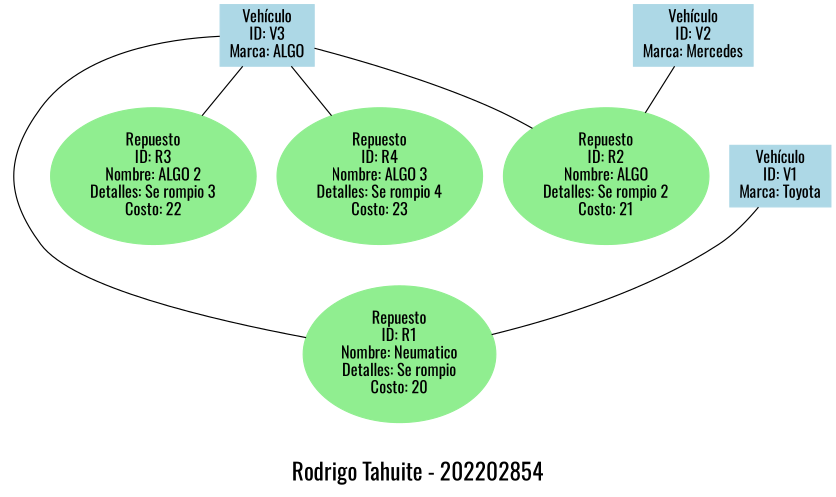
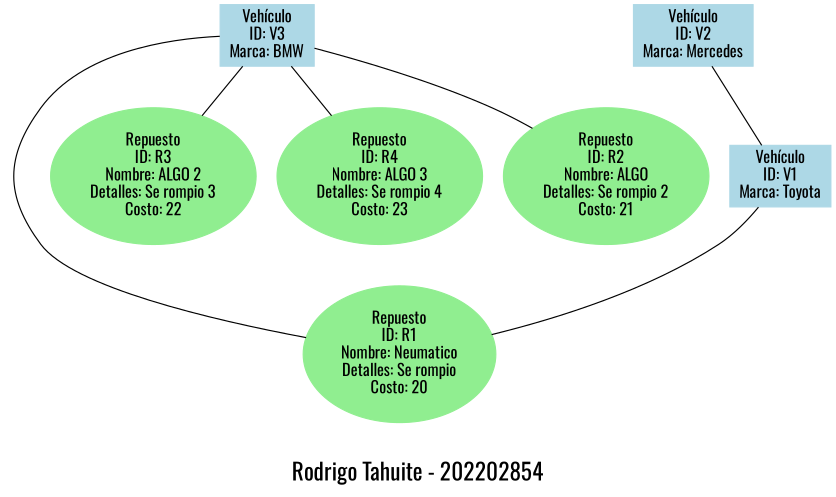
node "Vehículo ID: V3 Marca: ALGO": label "Vehículo ID: V3 Marca: ALGO" -> "Vehículo ID: V3 Marca: BMW"
edge "Vehículo ID: V2 Marca: Mercedes" -- "Repuesto ID: R2 Nombre: ALGO Detalles: Se rompio 2 Costo: 21": now "Vehículo ID: V2 Marca: Mercedes" -- "Vehículo ID: V1 Marca: Toyota"
